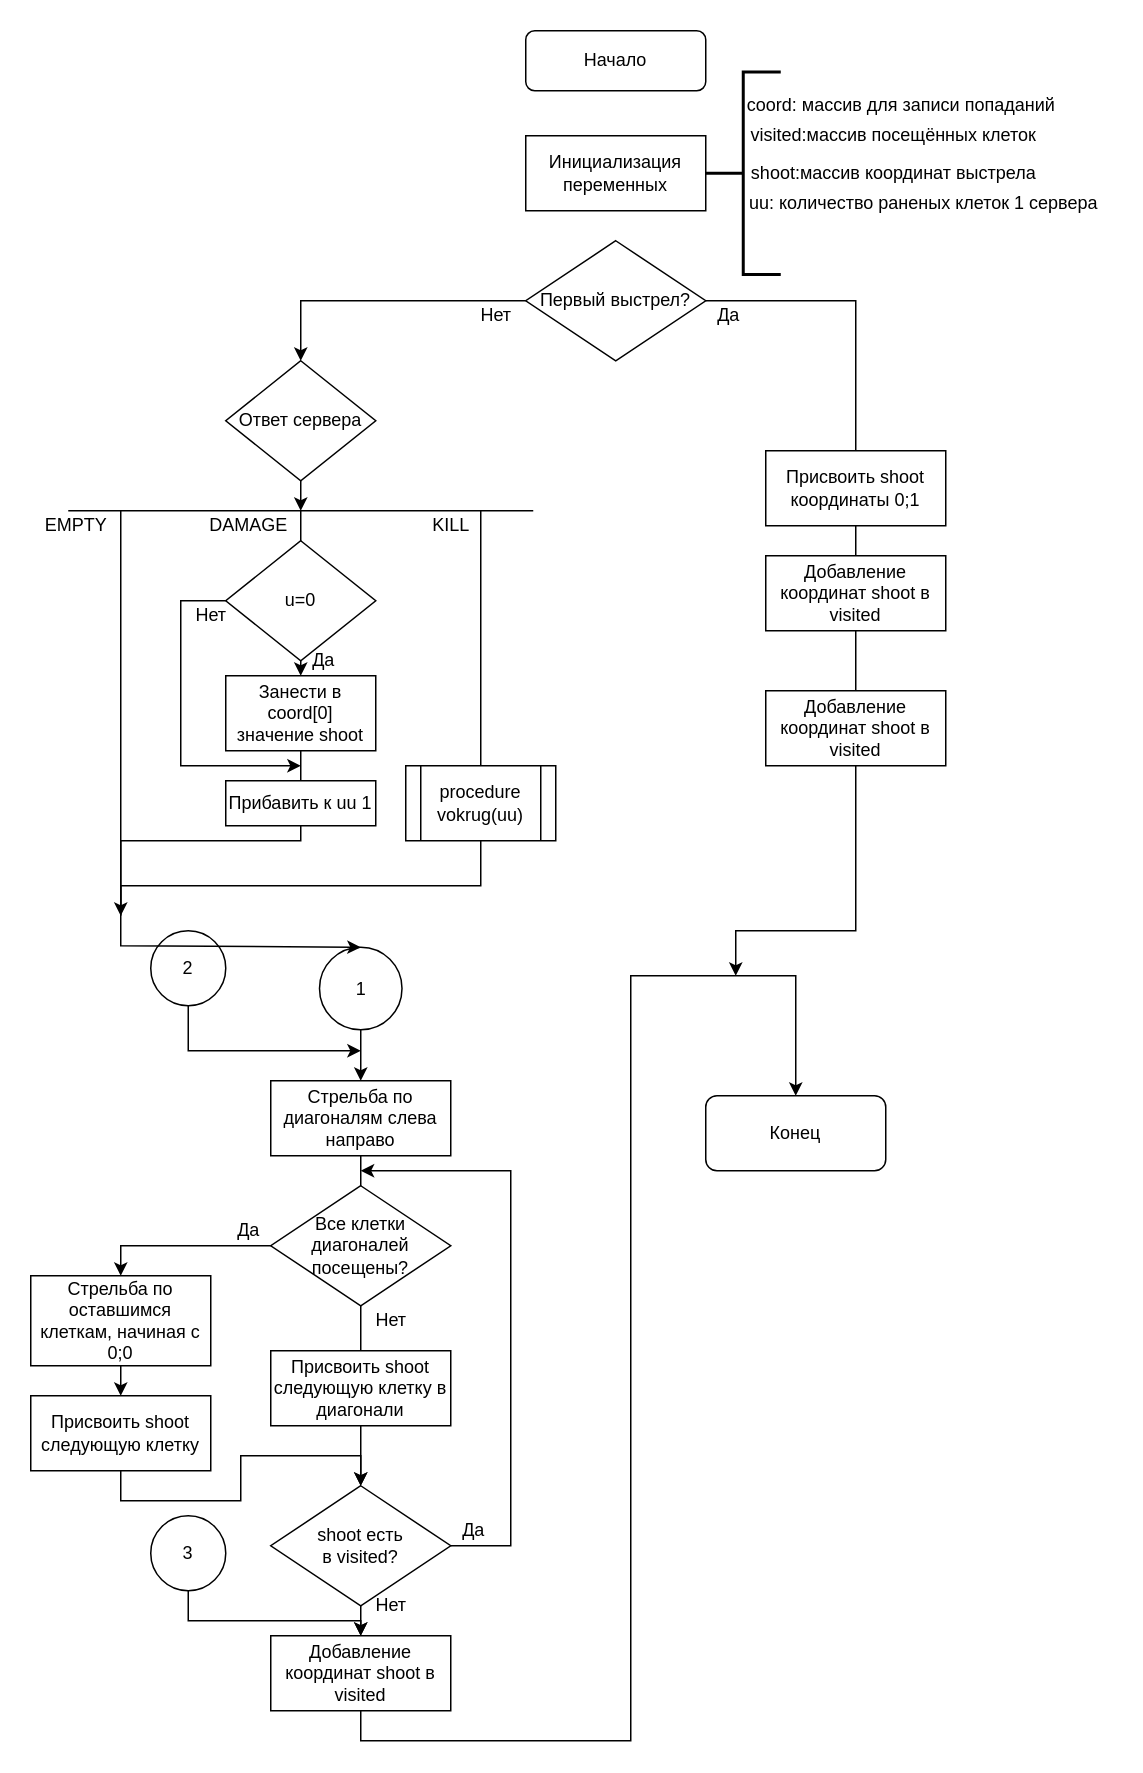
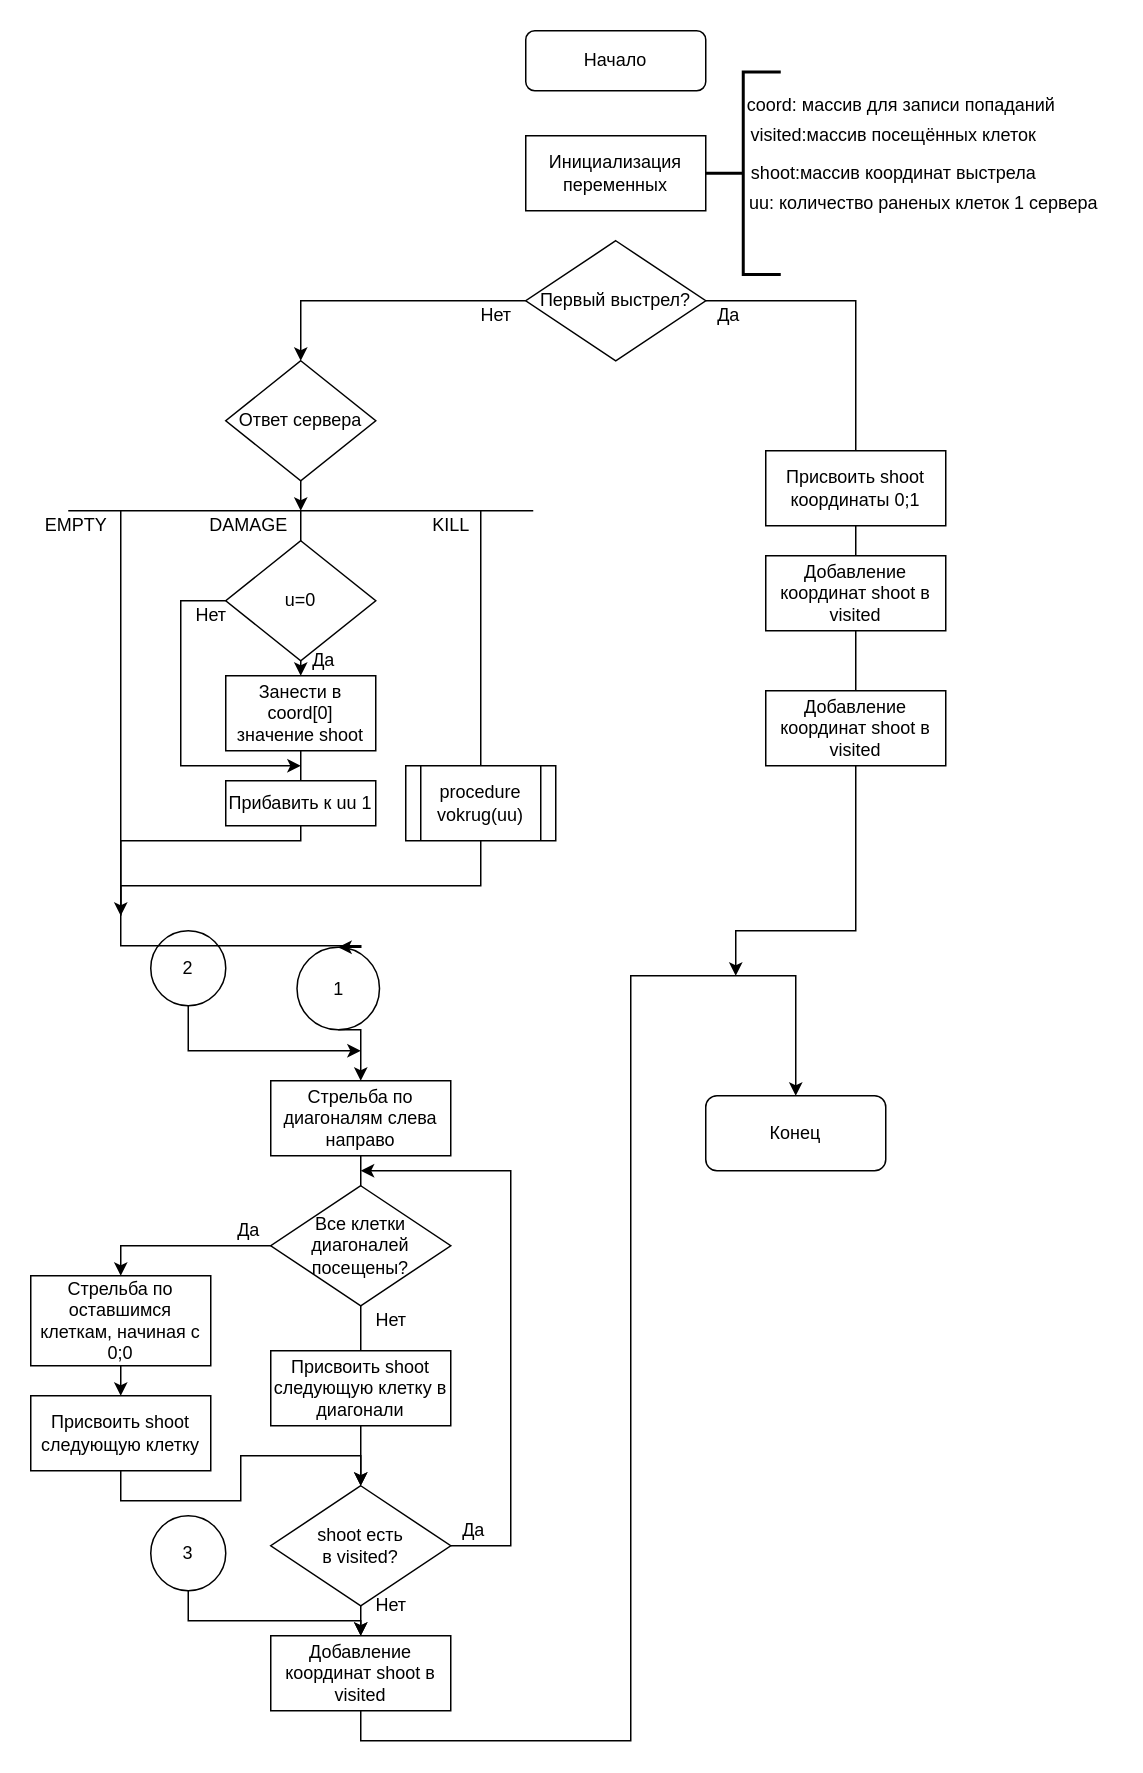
node "1": moved (361, 989) -> (338, 989)
